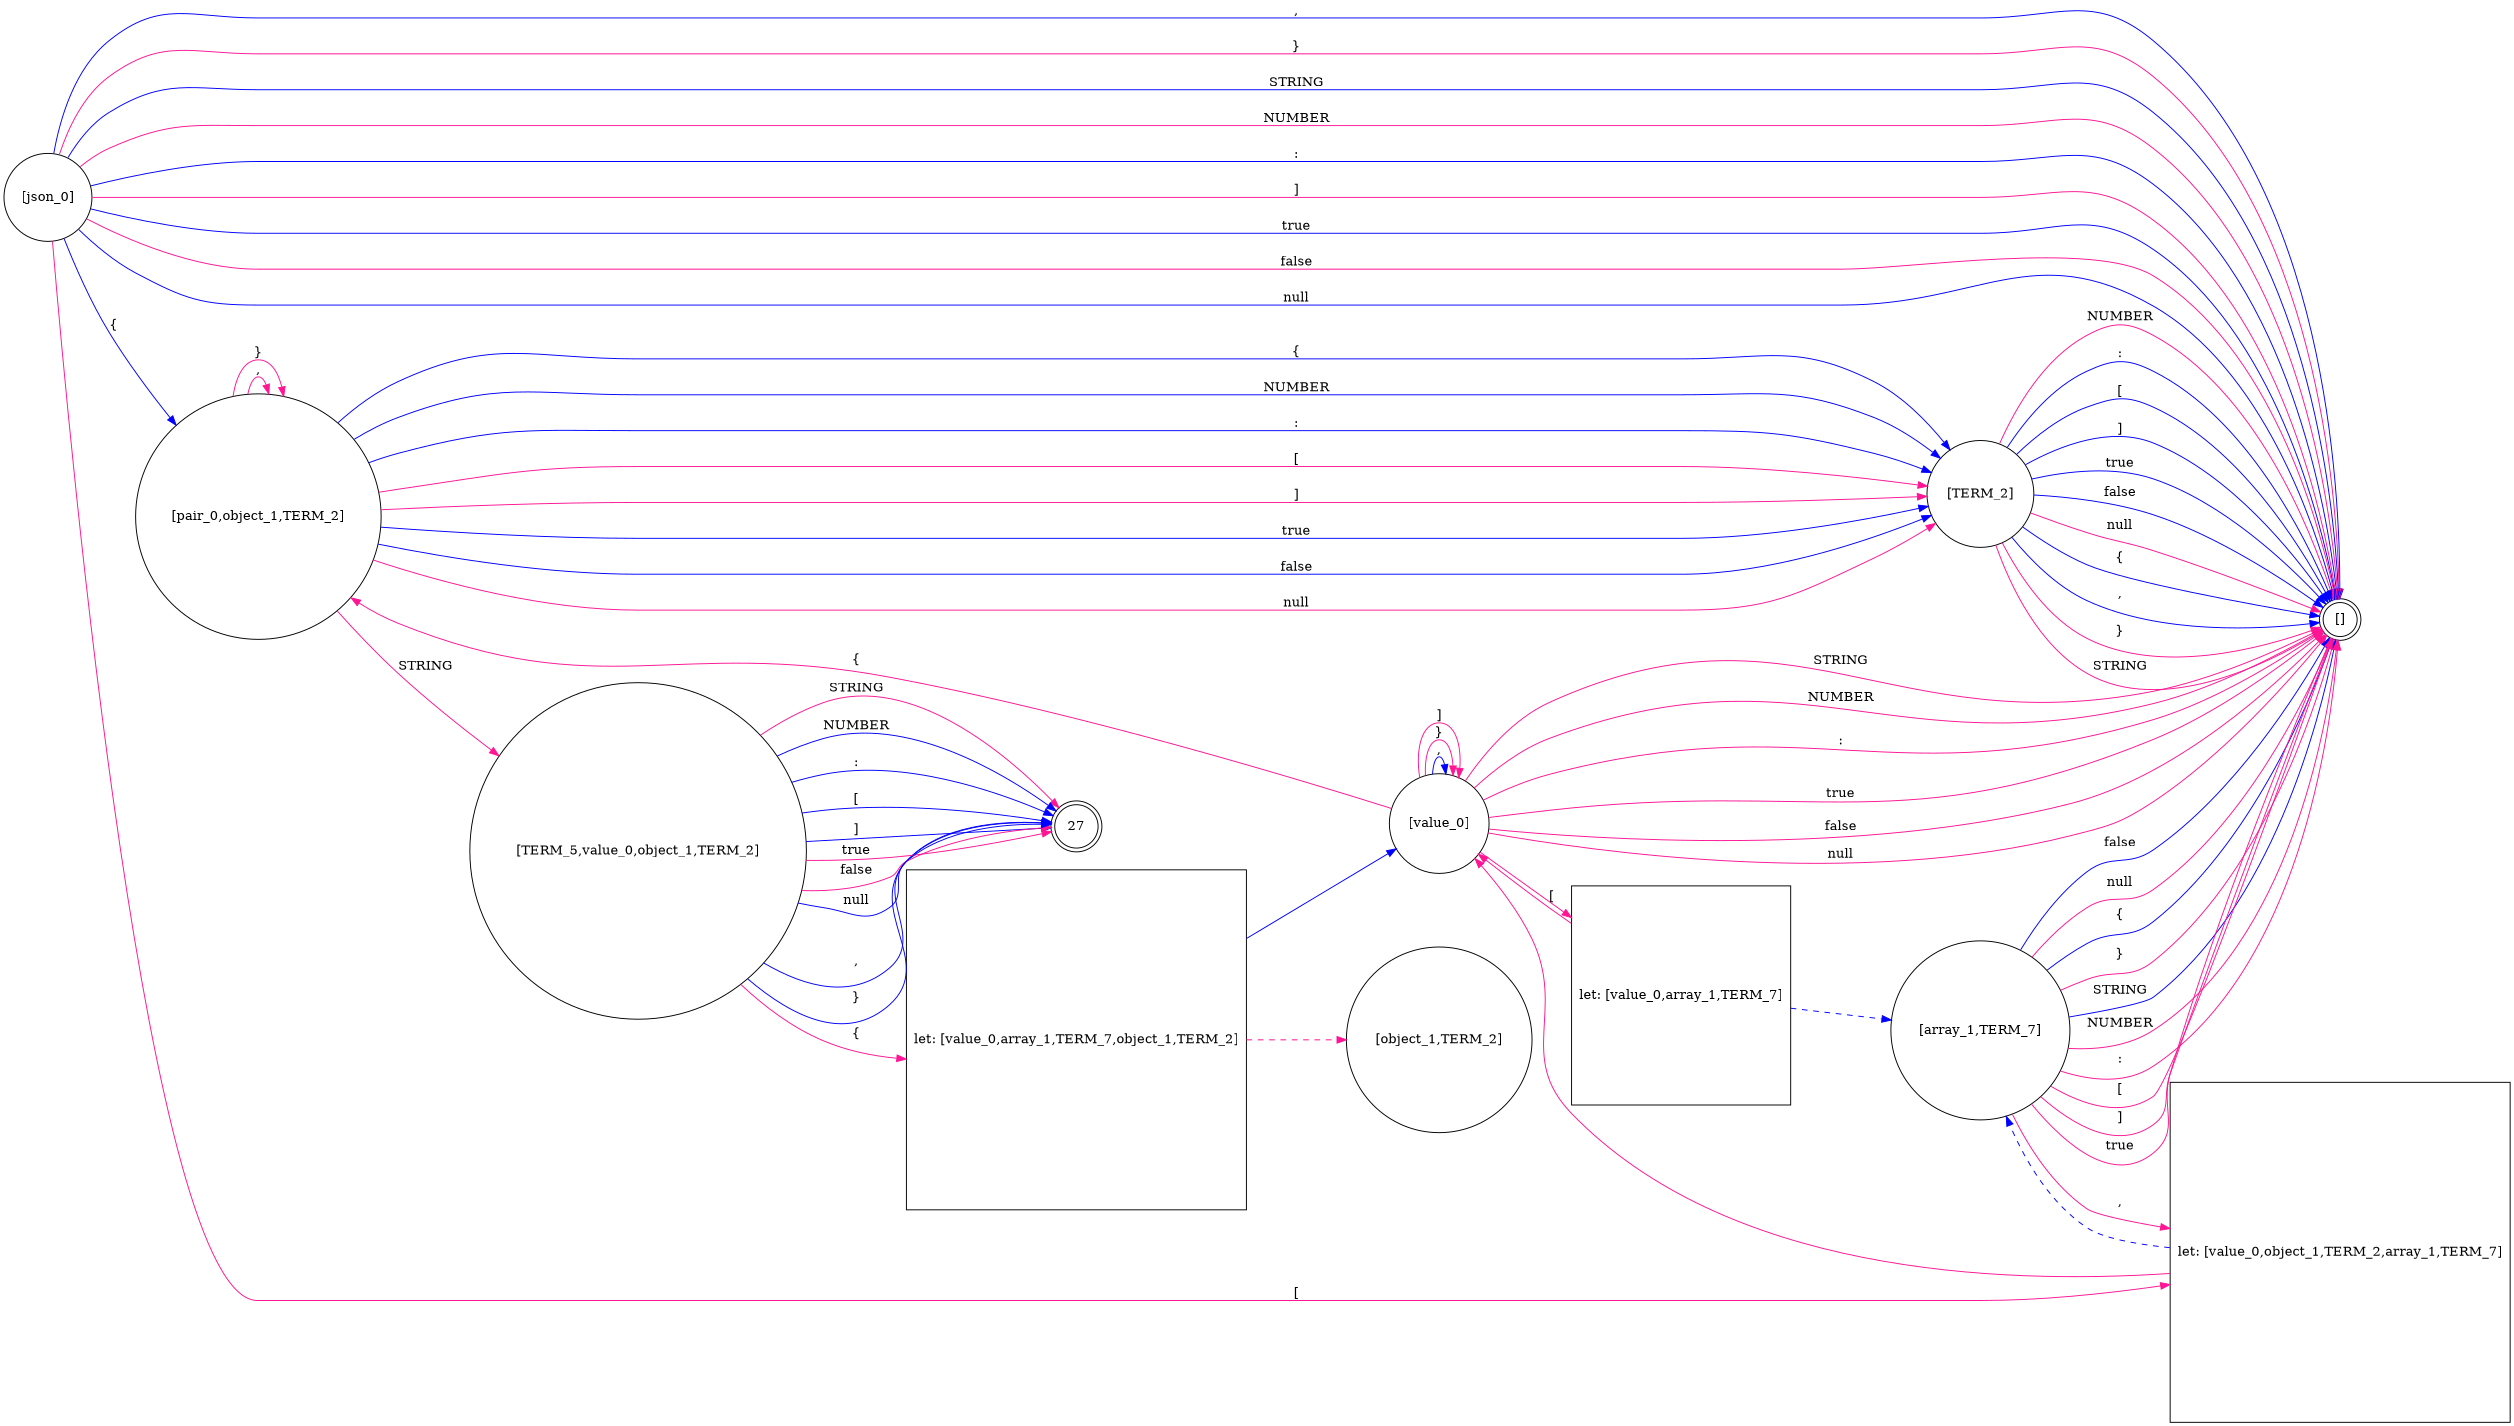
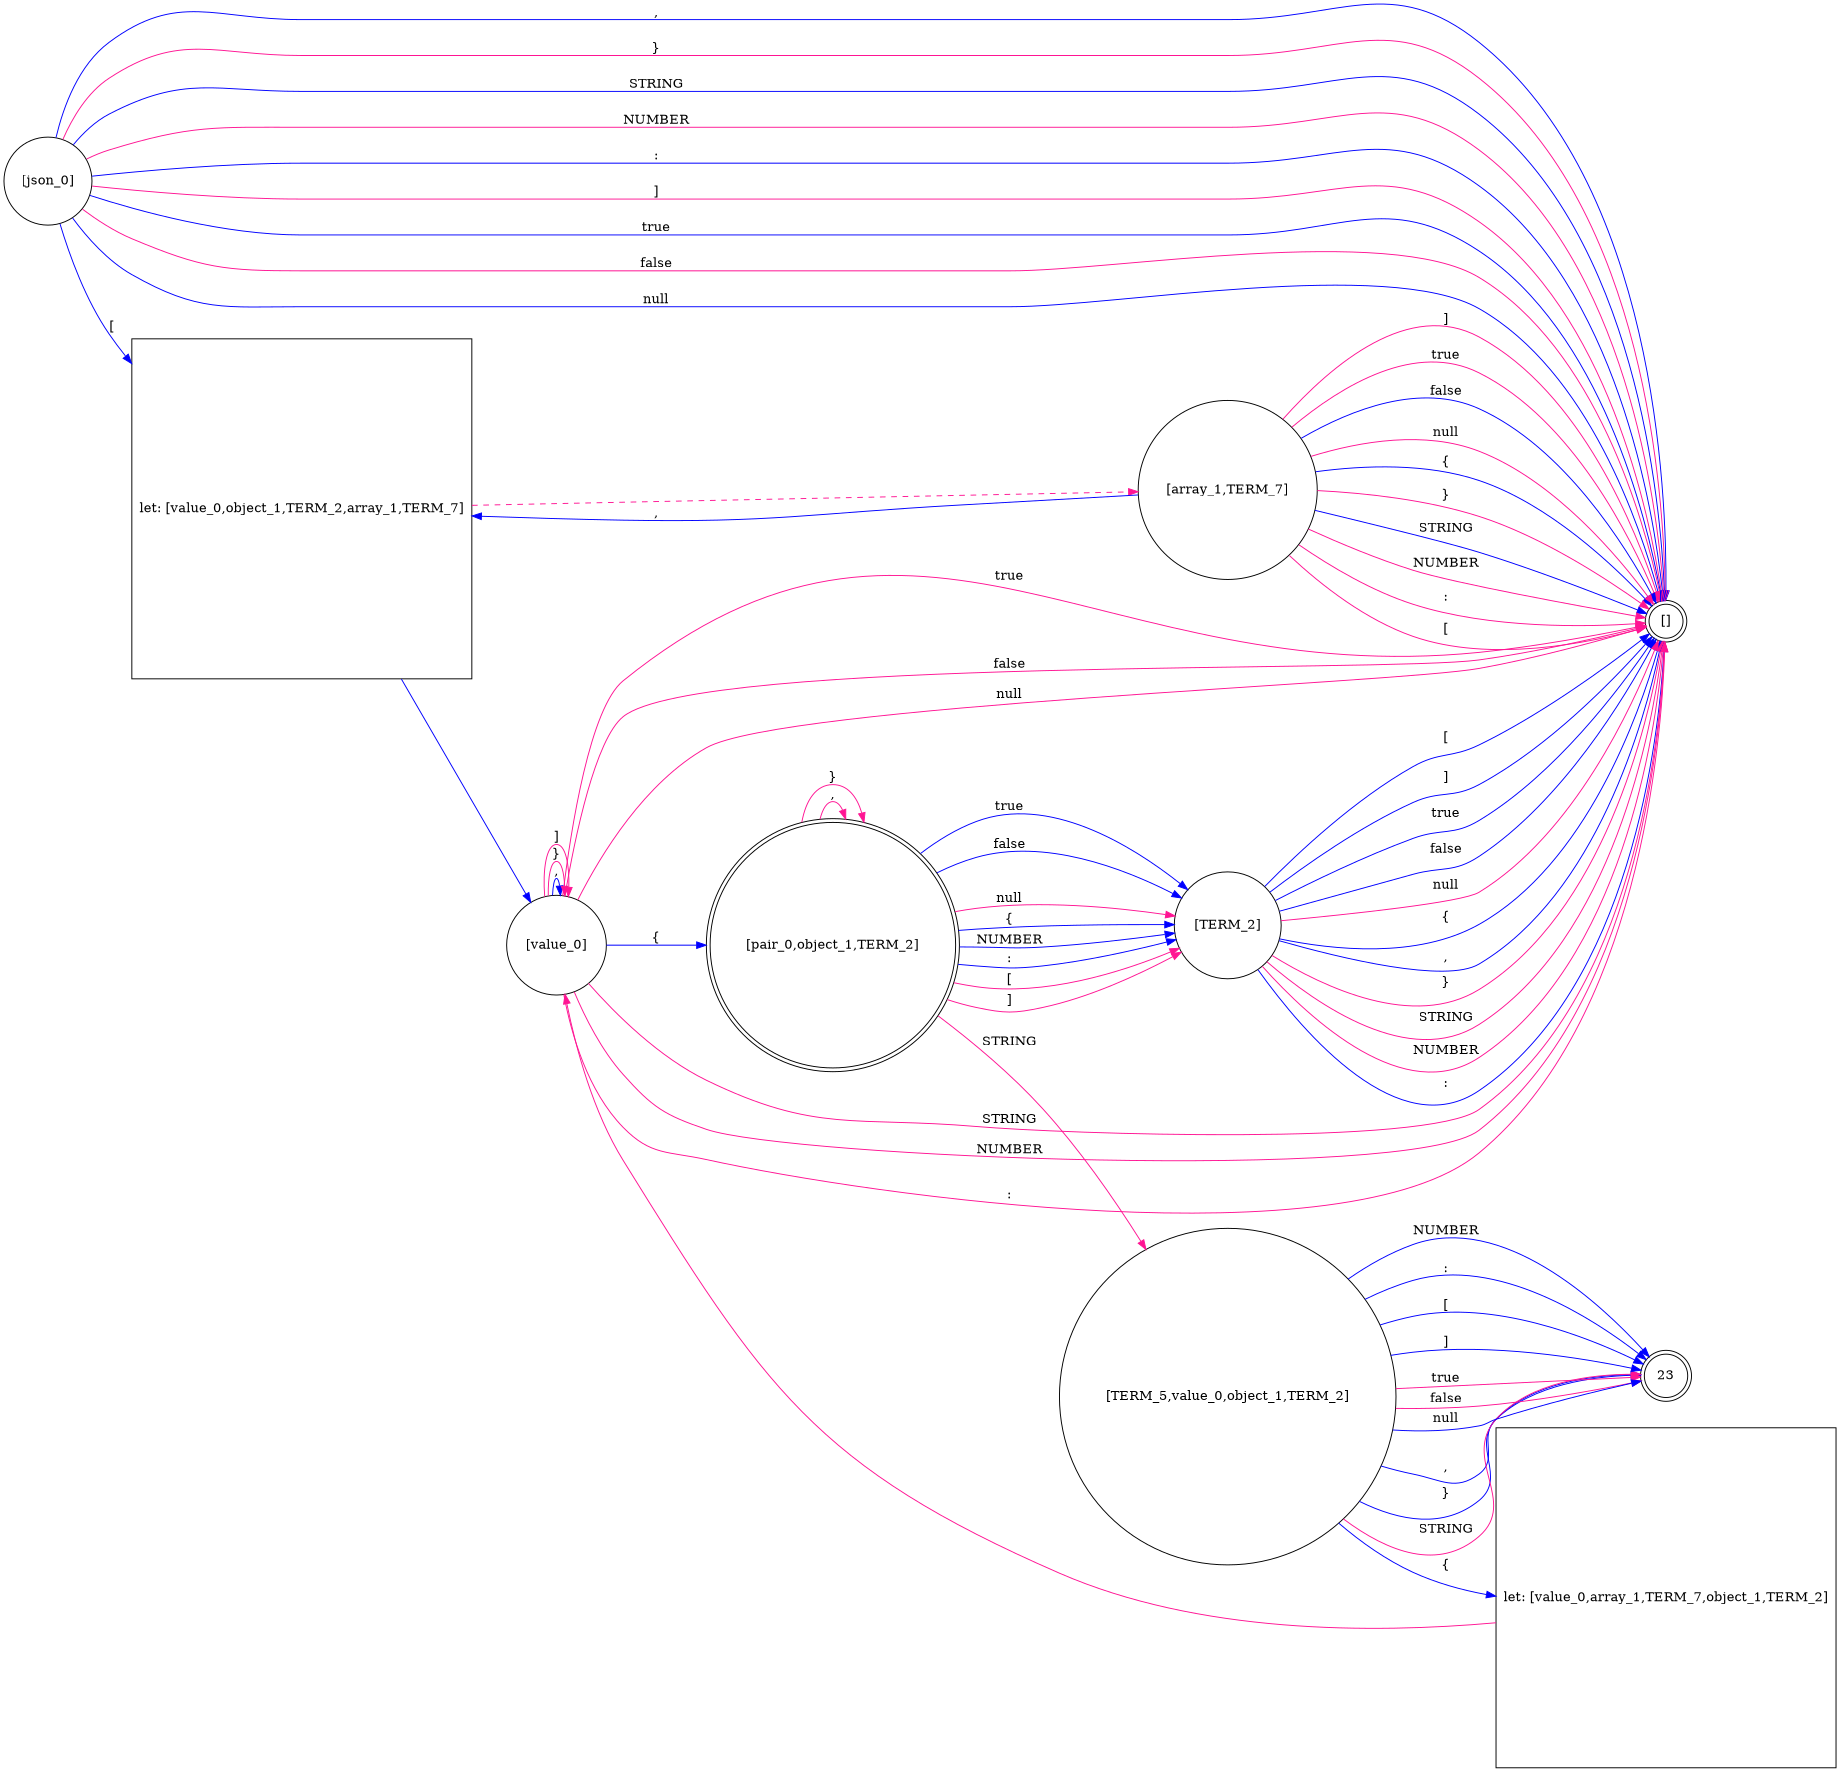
edge "[json_0]" -> "[pair_0,object_1,TERM_2]": removed, label "{"
node "[pair_0,object_1,TERM_2]": shape circle -> doublecircle
edge "[value_0]" -> "[pair_0,object_1,TERM_2]": color deeppink -> blue
node "27": label "27" -> "23"
edge "let: [value_0,array_1,TERM_7,object_1,TERM_2]" -> "[value_0]": color blue -> deeppink
node "let: [value_0,array_1,TERM_7]": removed
edge "[TERM_5,value_0,object_1,TERM_2]" -> "let: [value_0,array_1,TERM_7,object_1,TERM_2]": color deeppink -> blue
node "[object_1,TERM_2]": removed
edge "[array_1,TERM_7]" -> "let: [value_0,object_1,TERM_2,array_1,TERM_7]": color deeppink -> blue
edge "let: [value_0,object_1,TERM_2,array_1,TERM_7]" -> "[value_0]": color deeppink -> blue
edge "let: [value_0,object_1,TERM_2,array_1,TERM_7]" -> "[array_1,TERM_7]": color blue -> deeppink
edge "[json_0]" -> "let: [value_0,object_1,TERM_2,array_1,TERM_7]": color deeppink -> blue
